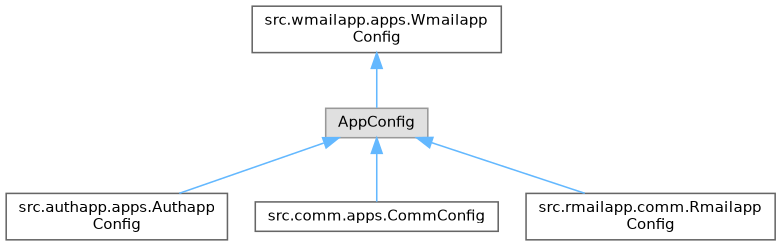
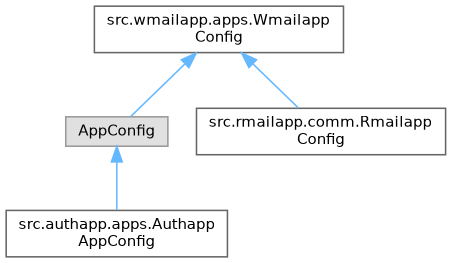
edge "src.rmailapp.comm.Rmailapp Config" -> "AppConfig": now "src.rmailapp.comm.Rmailapp Config" -> "src.wmailapp.apps.Wmailapp Config"
node "src.authapp.apps.Authapp Config": label "src.authapp.apps.Authapp Config" -> "src.authapp.apps.Authapp AppConfig"
node "src.comm.apps.CommConfig": removed
